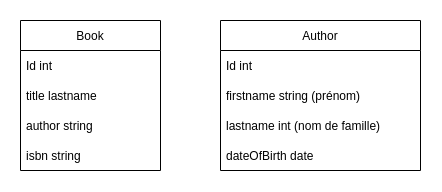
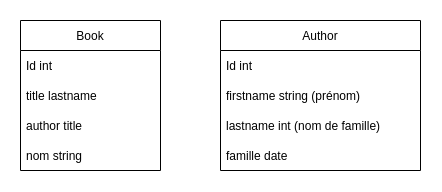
node "author string": label "author string" -> "author title"
node "isbn string": label "isbn string" -> "nom string"
node "dateOfBirth date": label "dateOfBirth date" -> "famille date"
